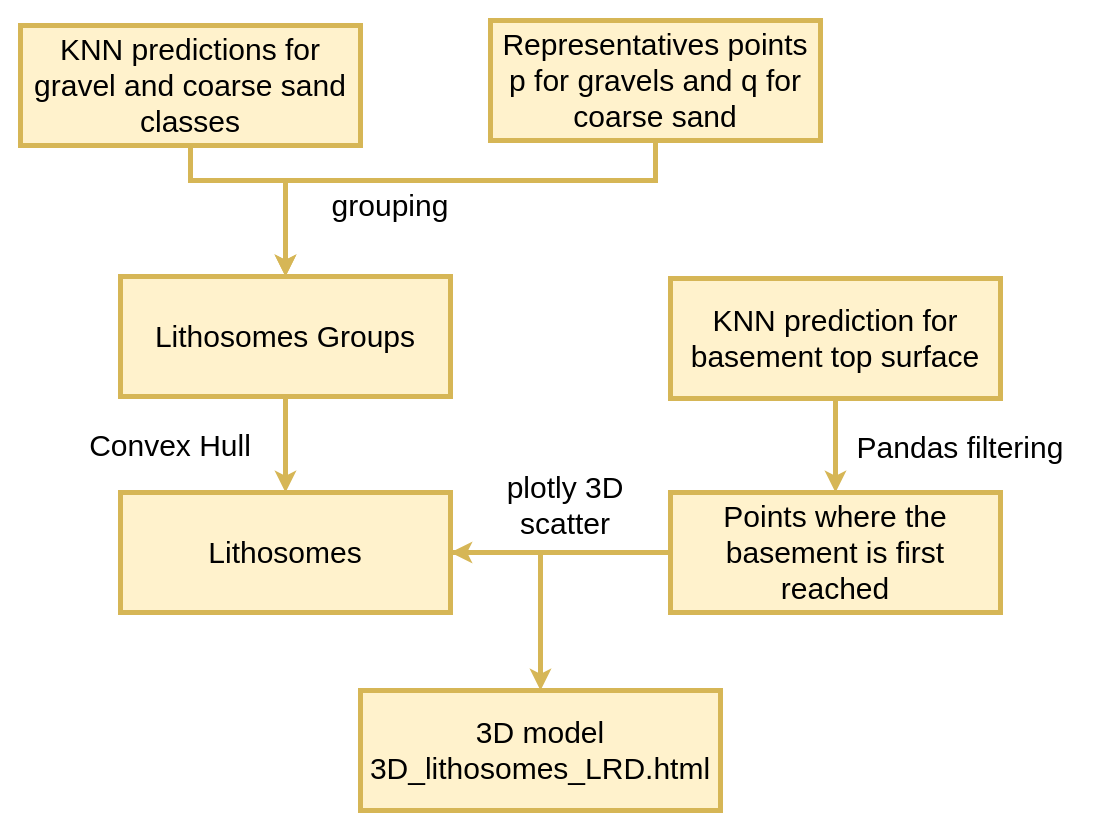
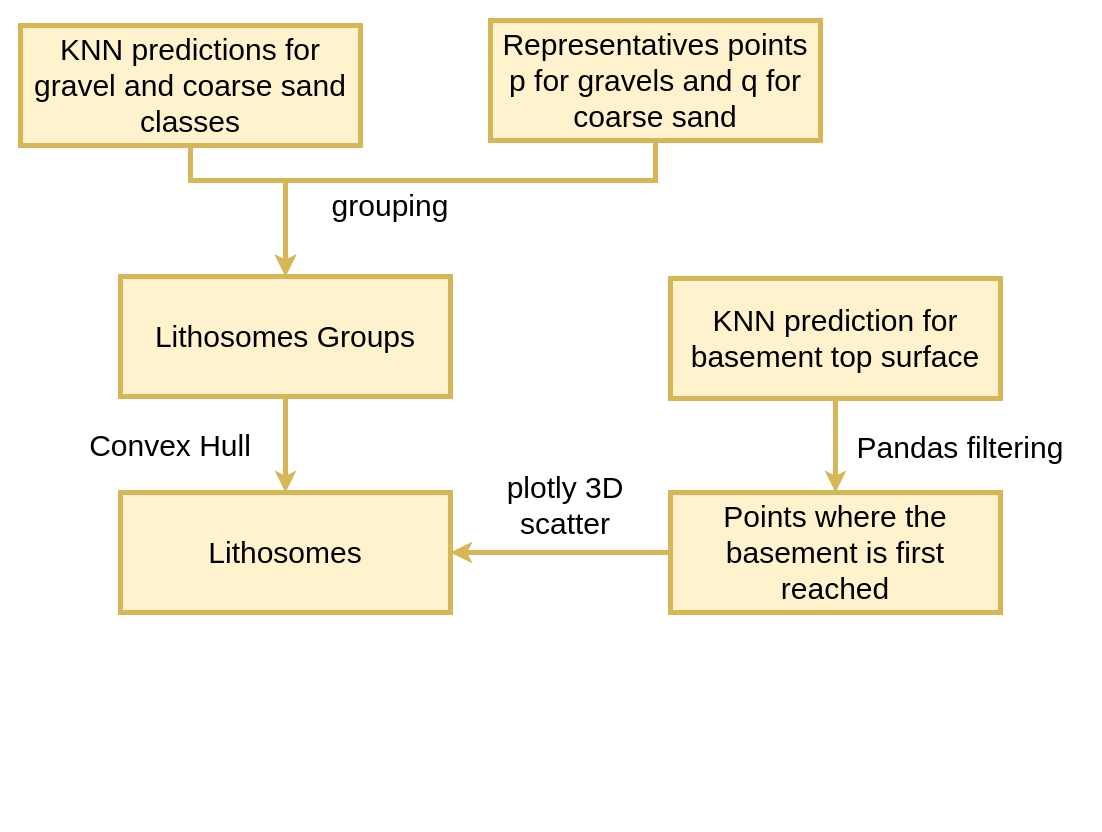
edge "Lithosomes" -> "3D model3D_lithosomes_LRD.html": removed
node "3D model3D_lithosomes_LRD.html": removed
